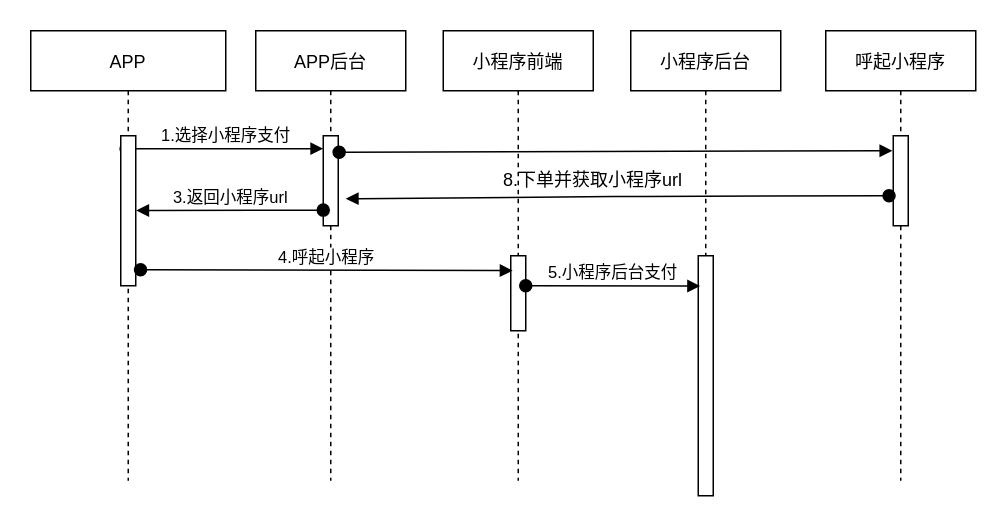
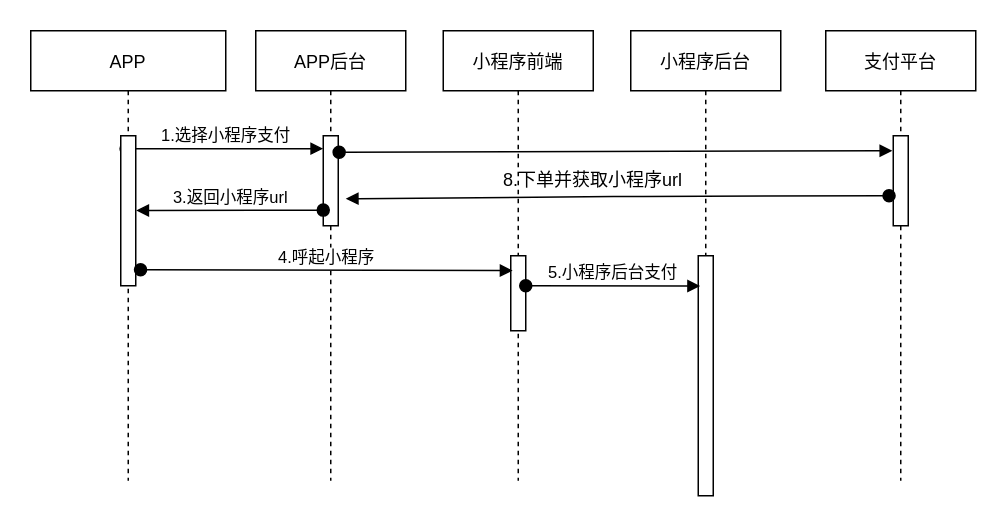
node "呼起小程序": label "呼起小程序" -> "支付平台"
